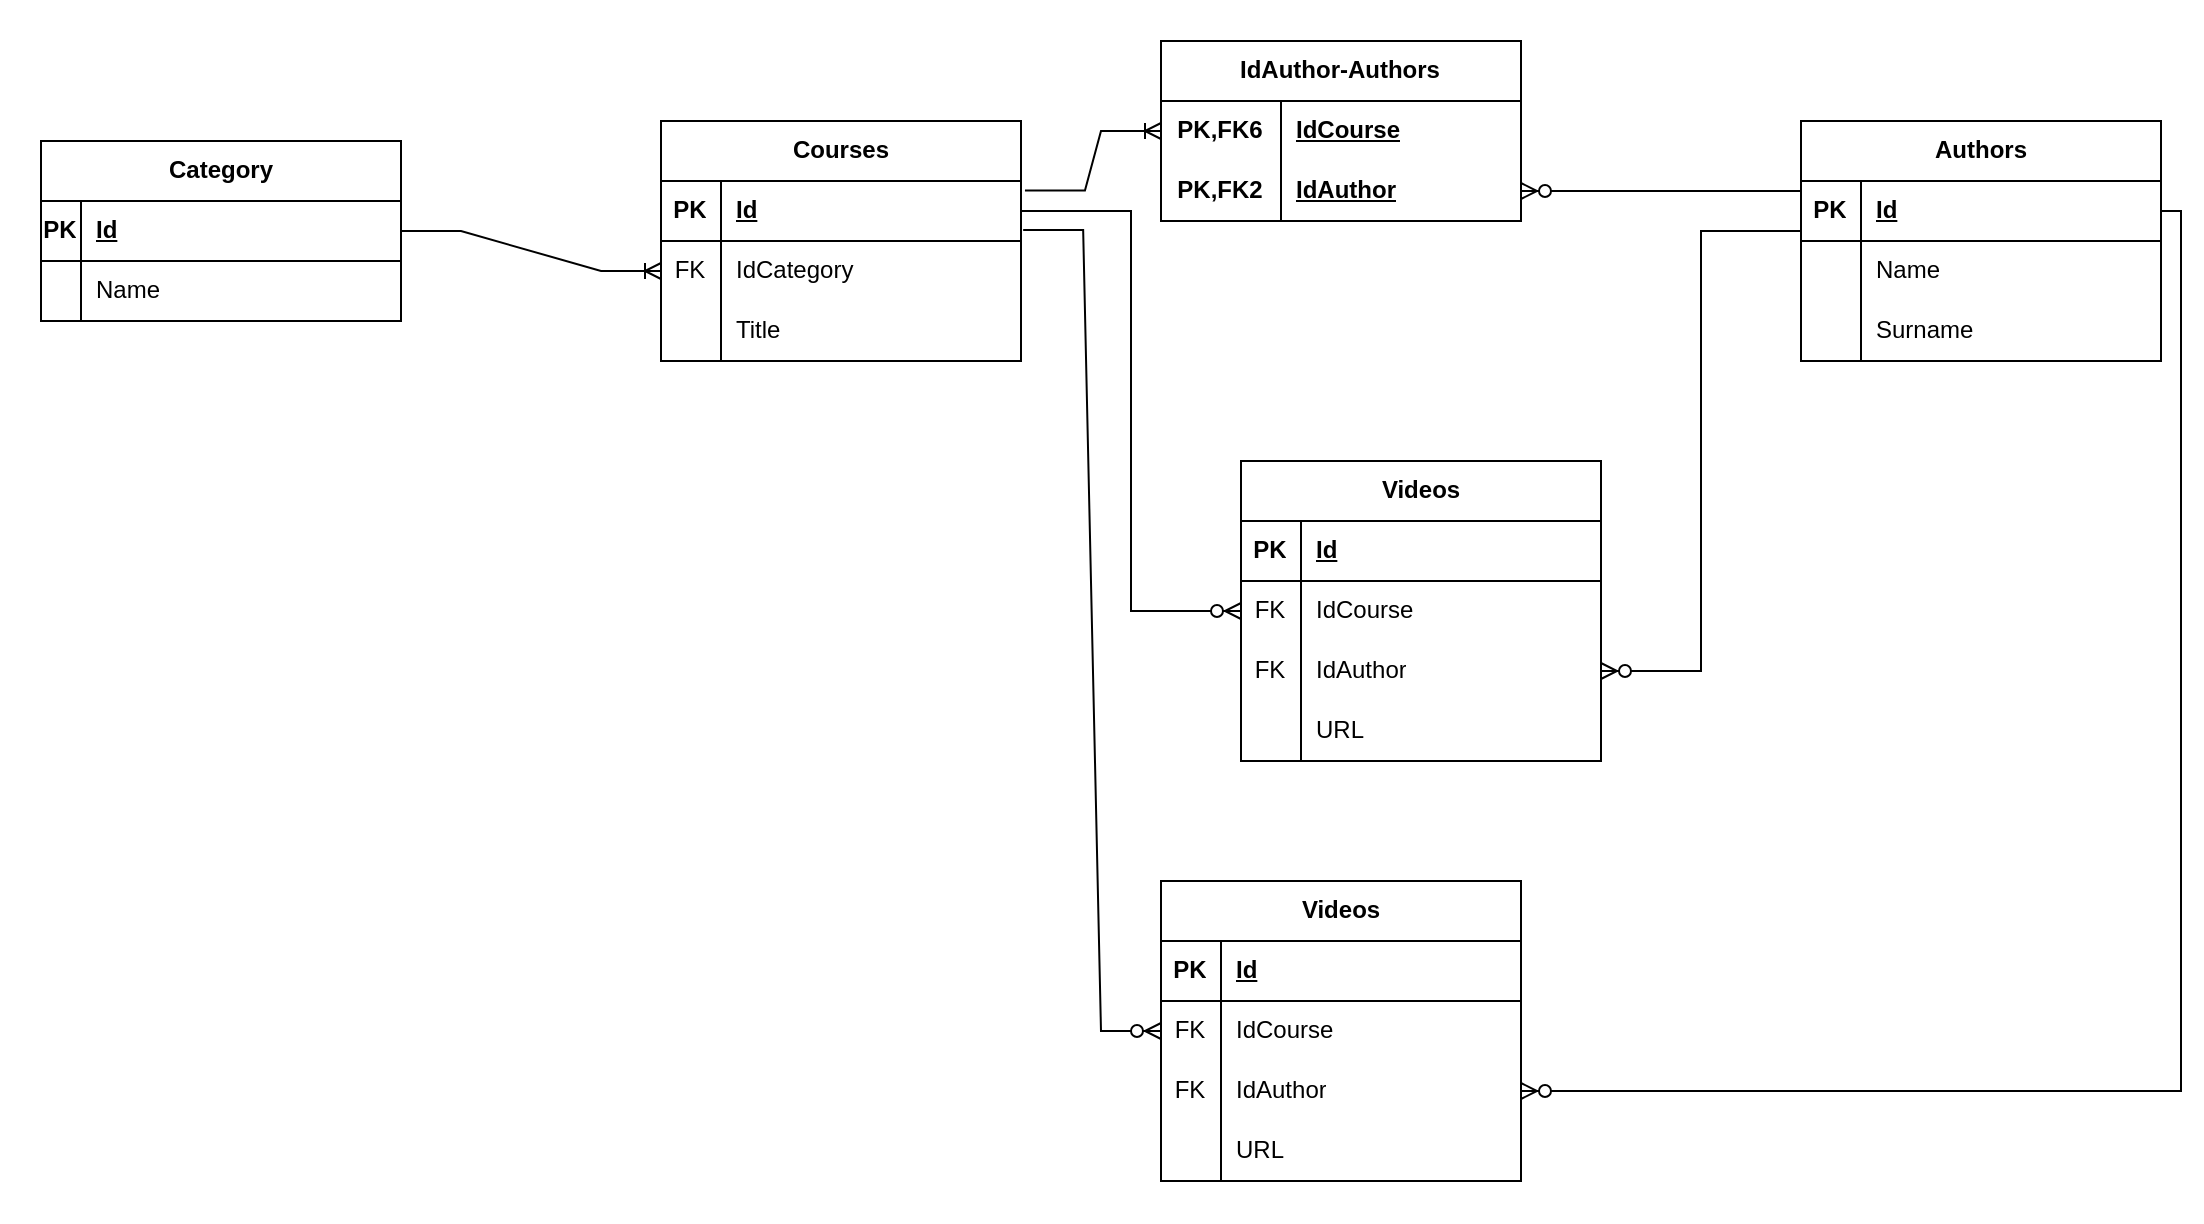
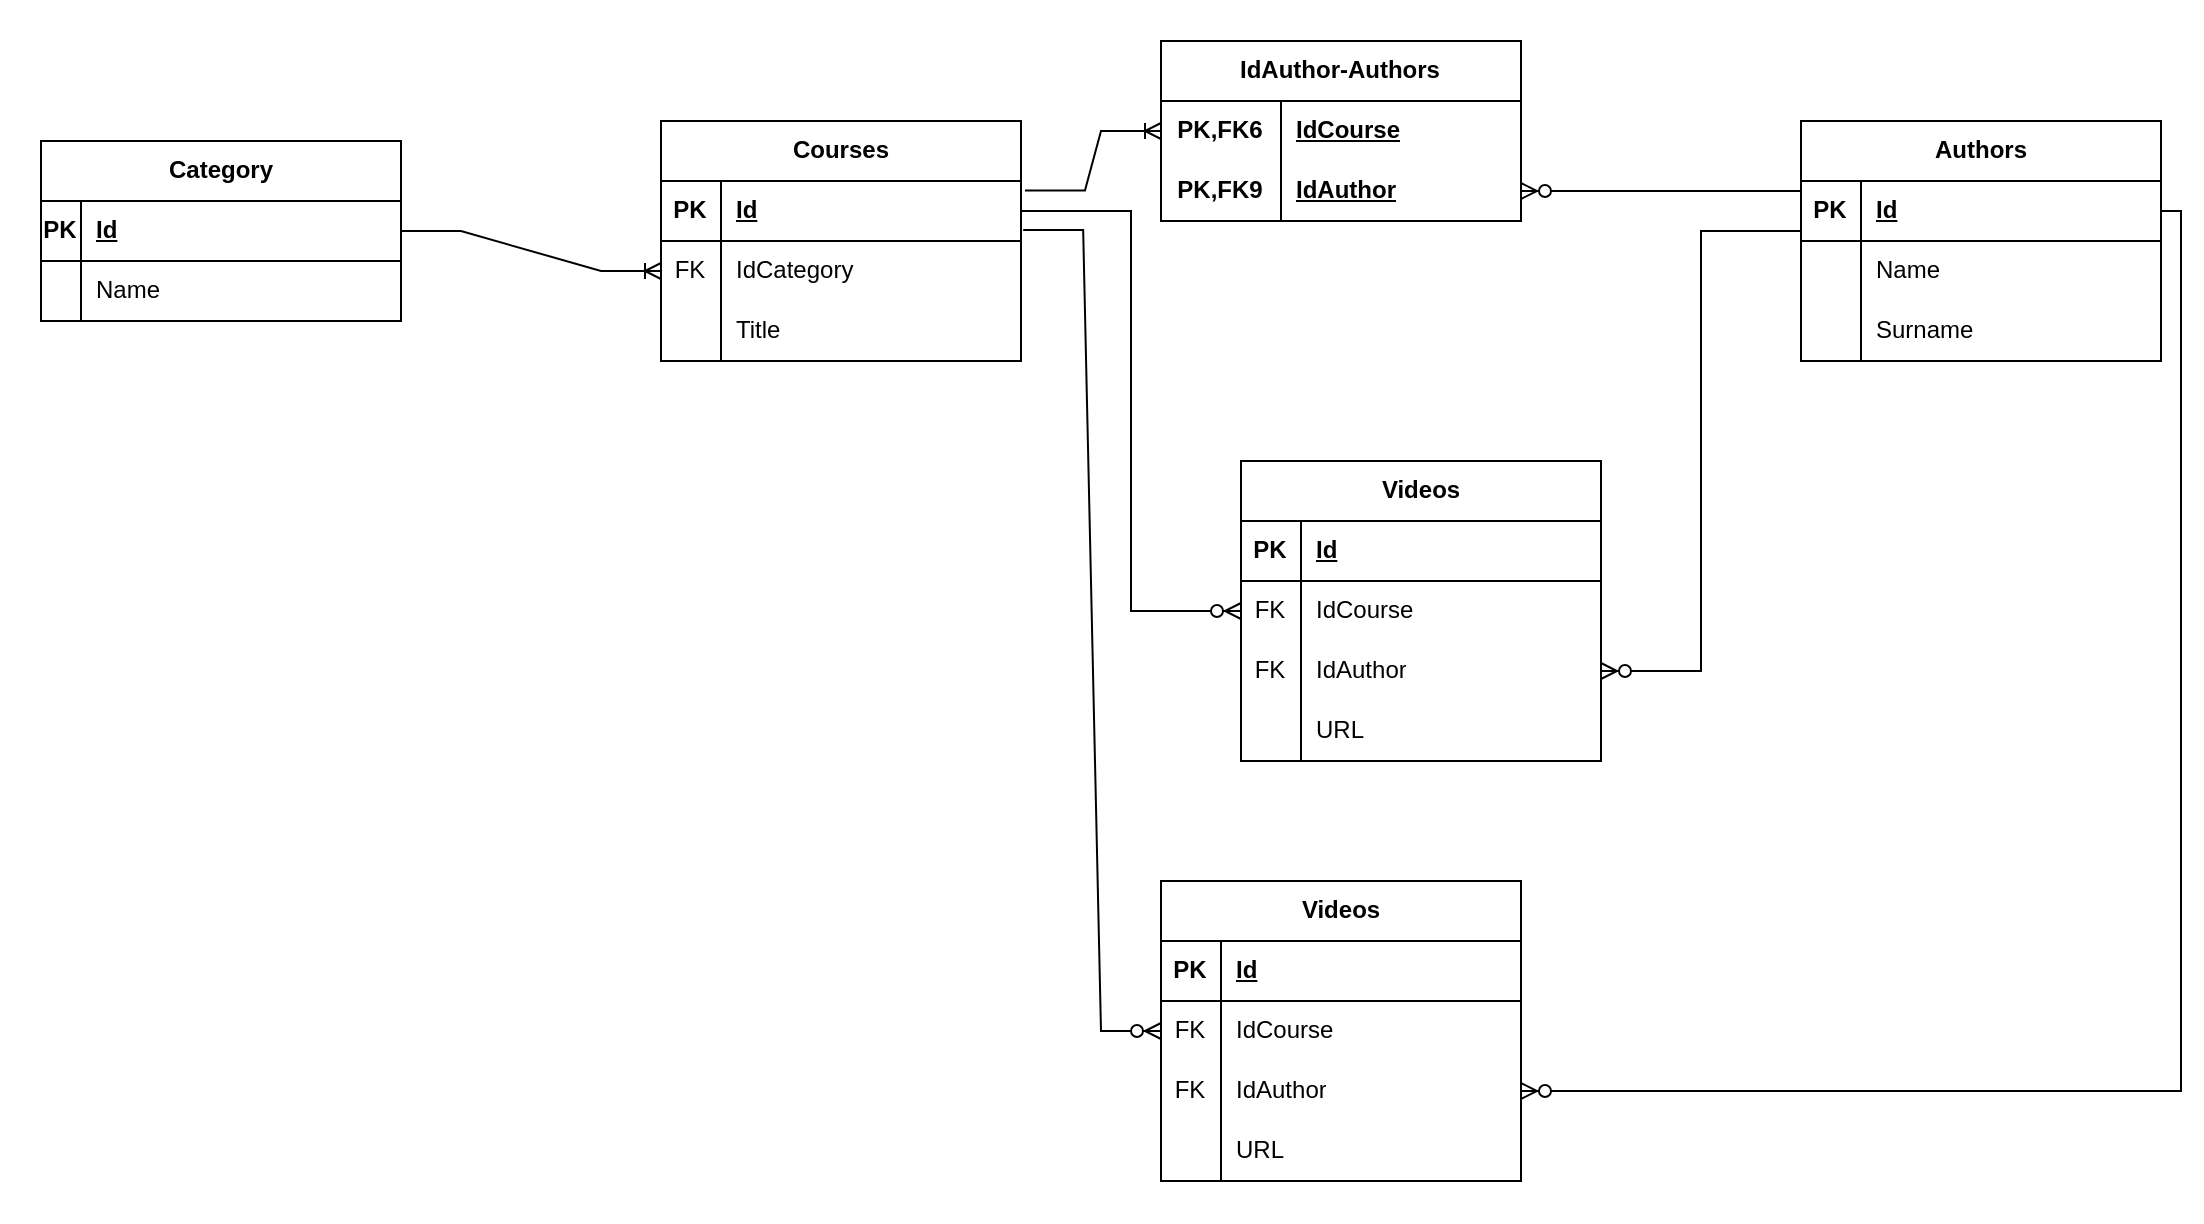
node "PK,FK2": label "PK,FK2" -> "PK,FK9"
